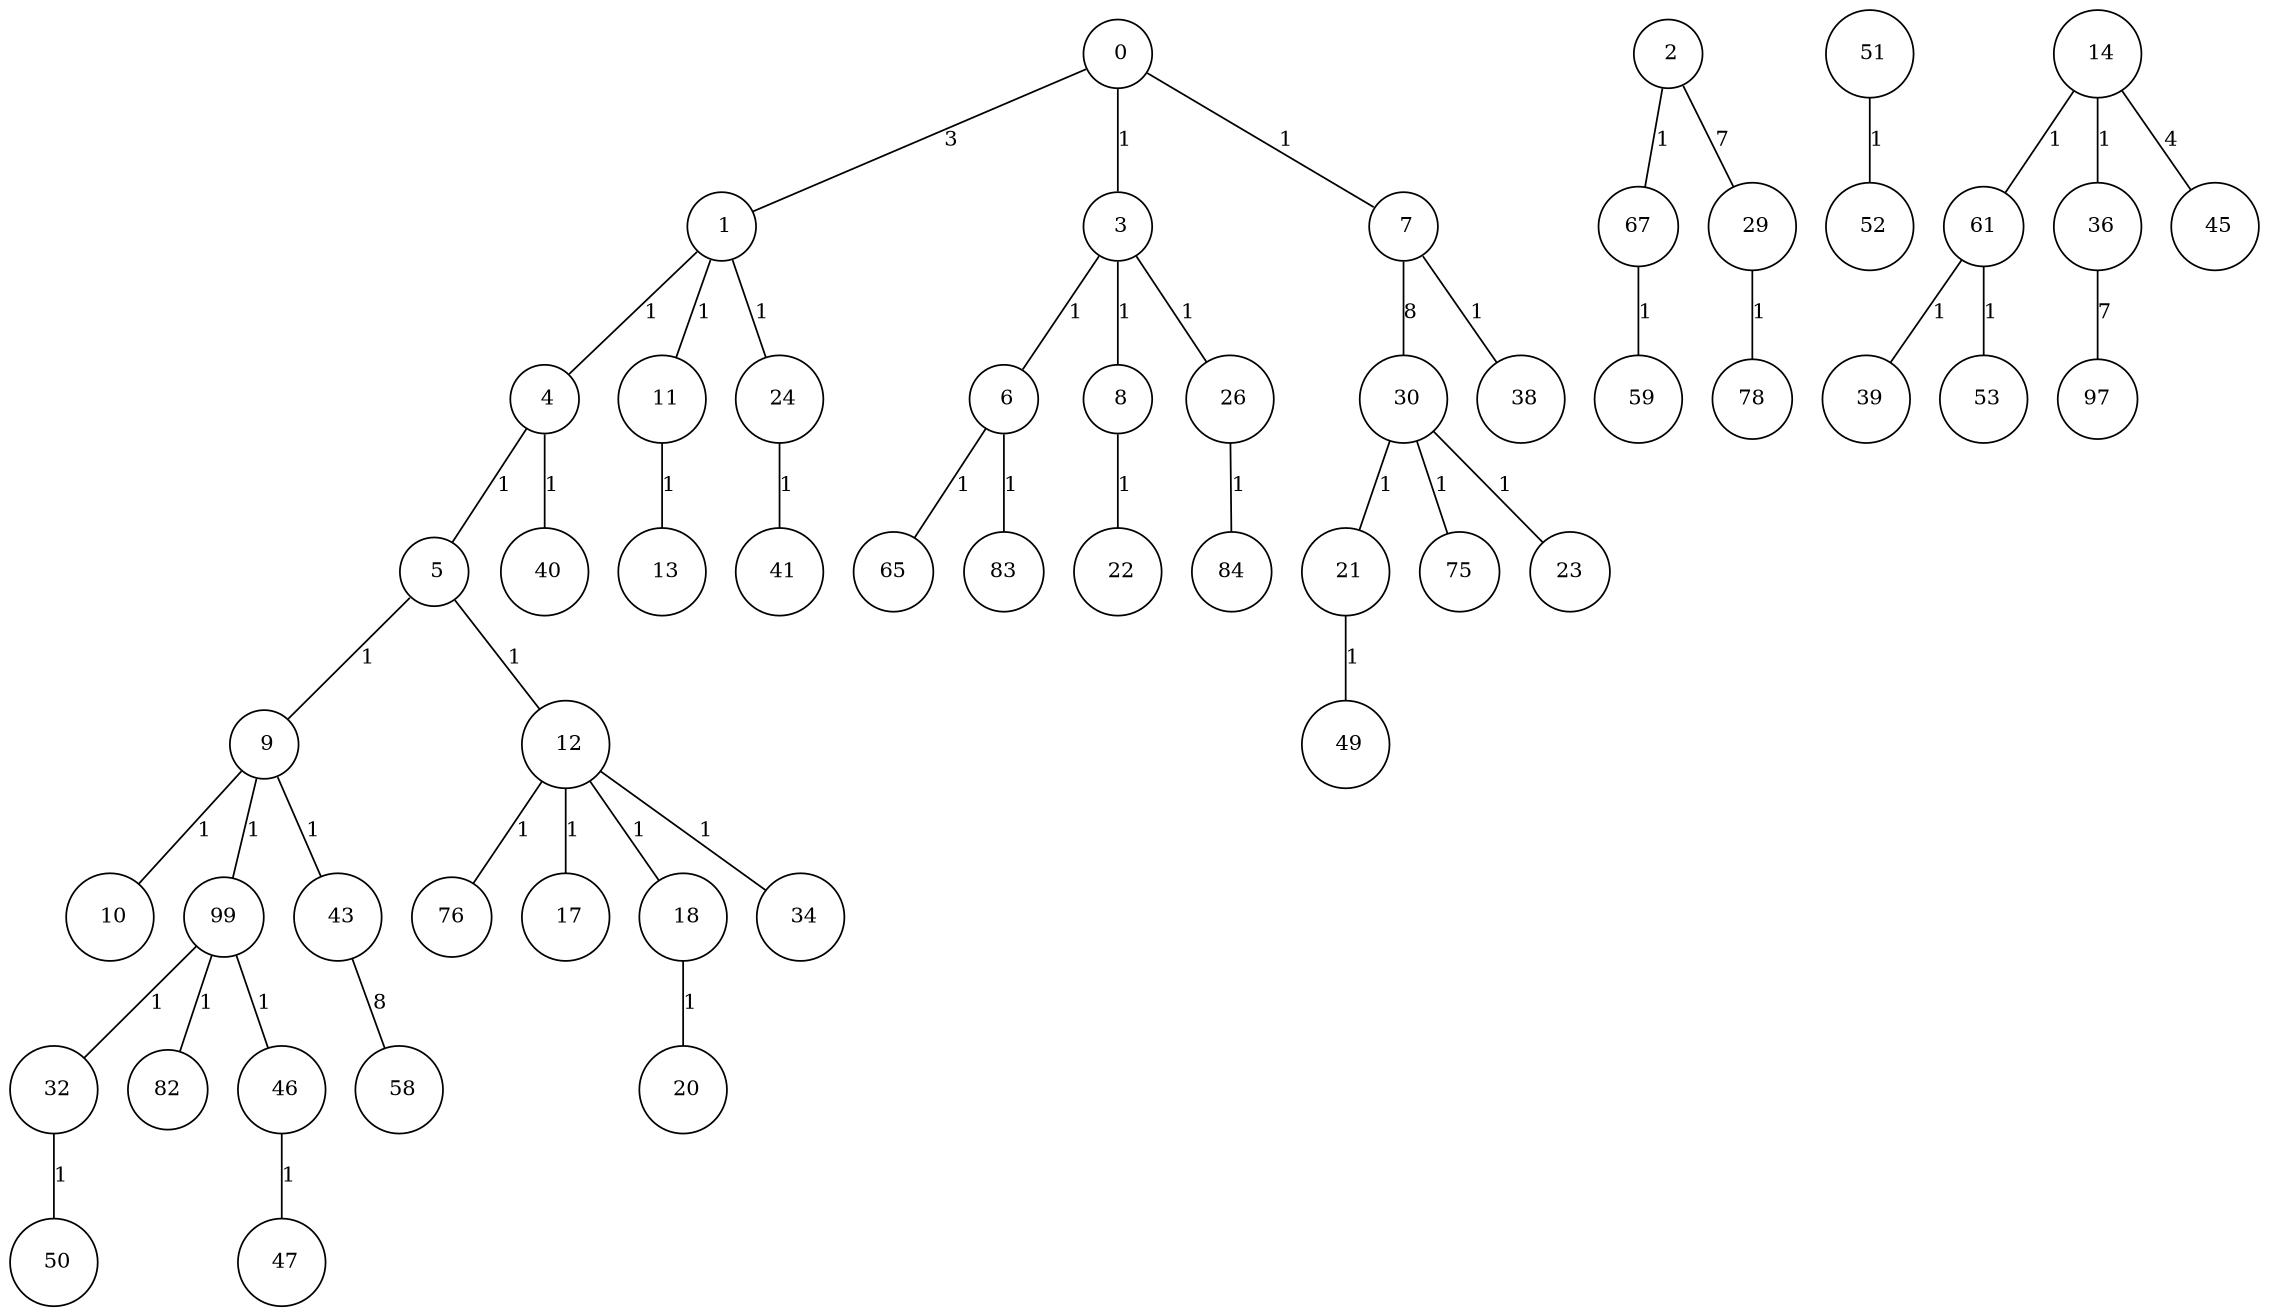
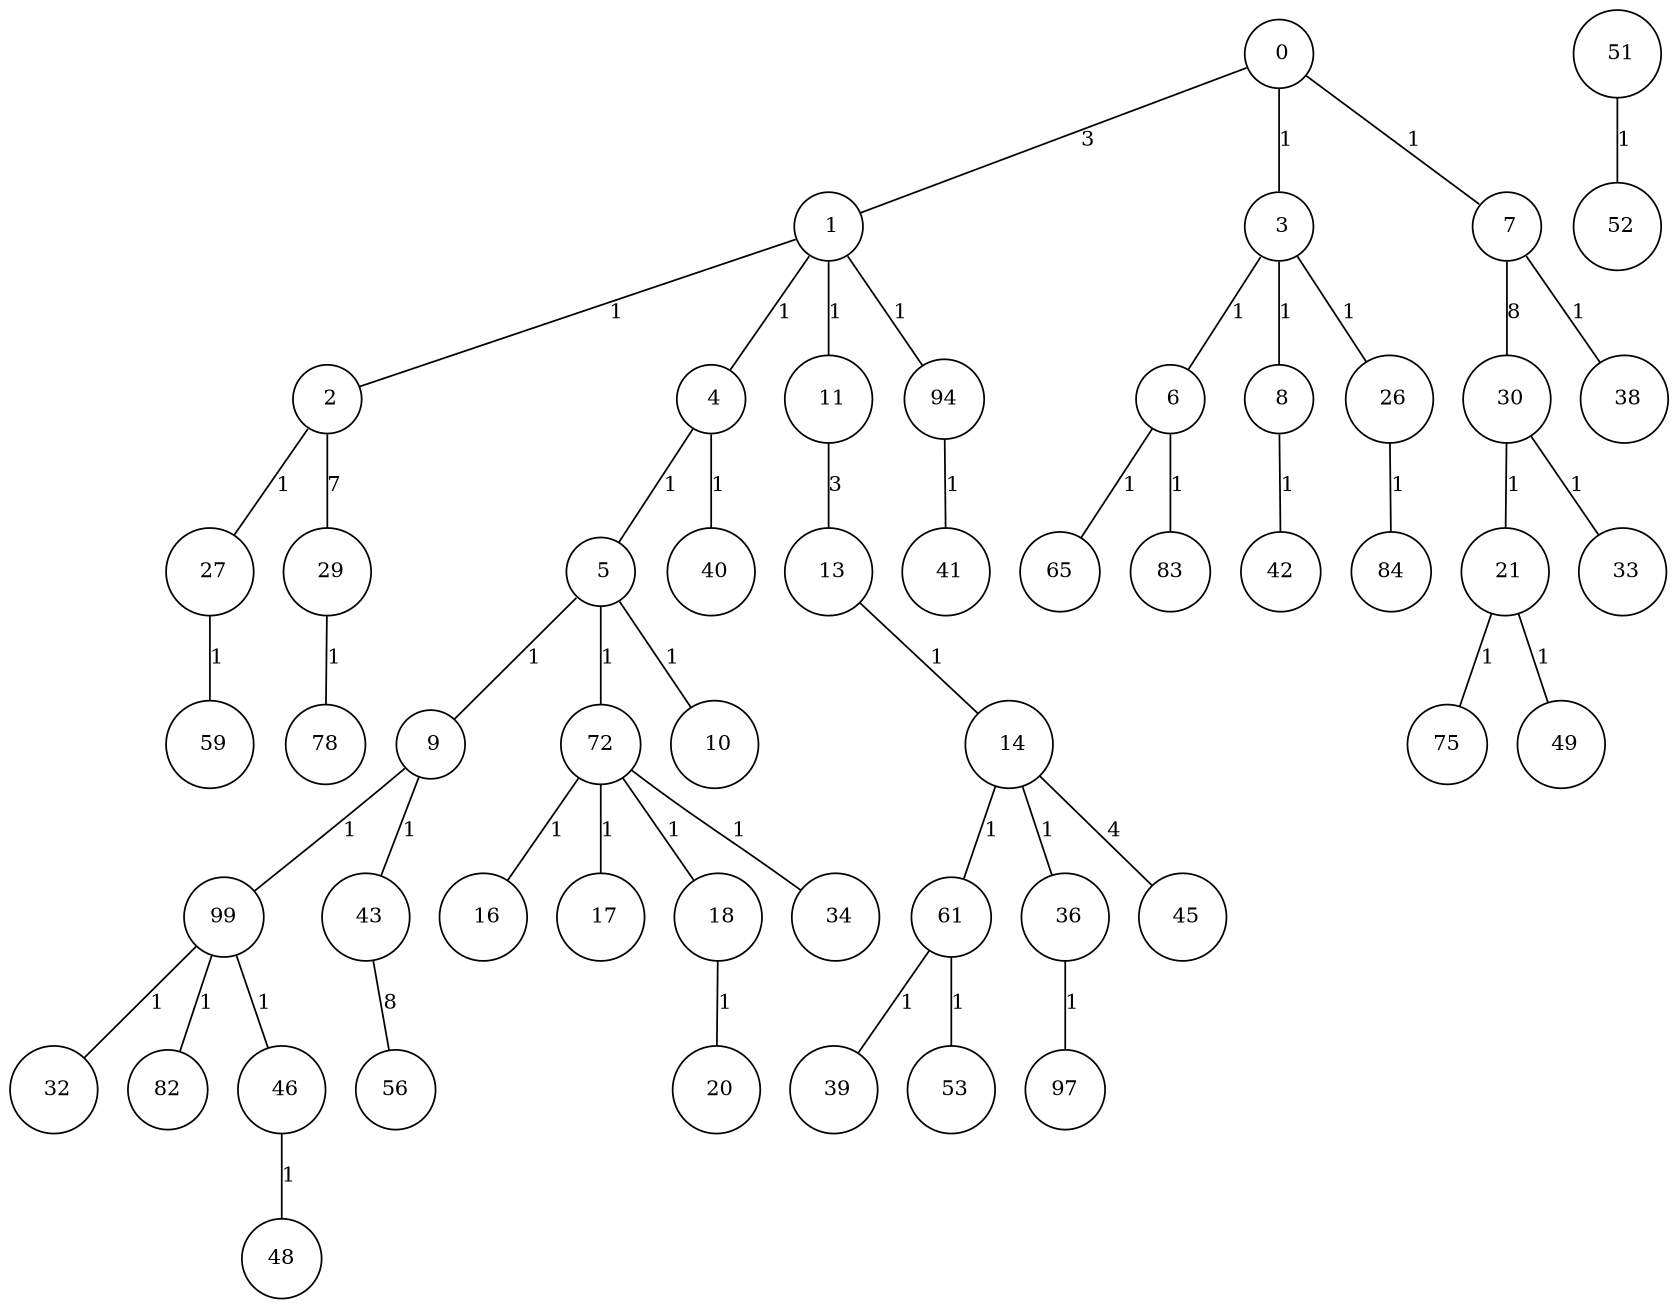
node "67": label "67" -> "27"
edge "1" -- "2": added, label "1"
edge "36" -- "97": label "7" -> "1"
node "24": label "24" -> "94"
edge "11" -- "13": label "1" -> "3"
edge "30" -- "75": now "21" -- "75"
node "22": label "22" -> "42"
node "23": label "23" -> "33"
edge "13" -- "14": added, label "1"
node "12": label "12" -> "72"
edge "9" -- "10": now "5" -- "10"
node "76": label "76" -> "16"
node "58": label "58" -> "56"
node "50": removed
node "47": label "47" -> "48"
